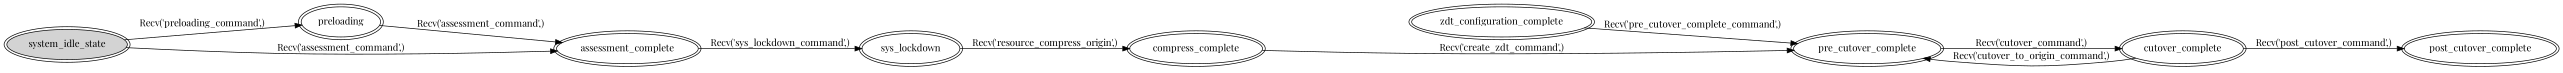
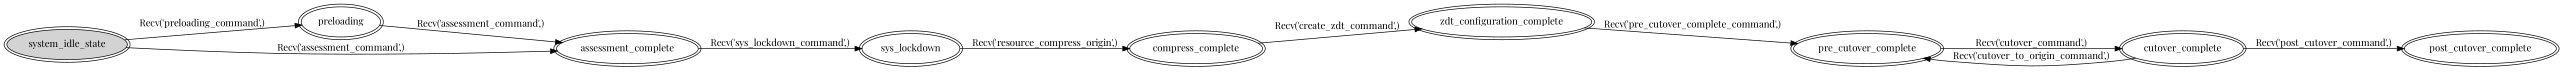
edge "compress_complete" -> "pre_cutover_complete": now "compress_complete" -> "zdt_configuration_complete"
